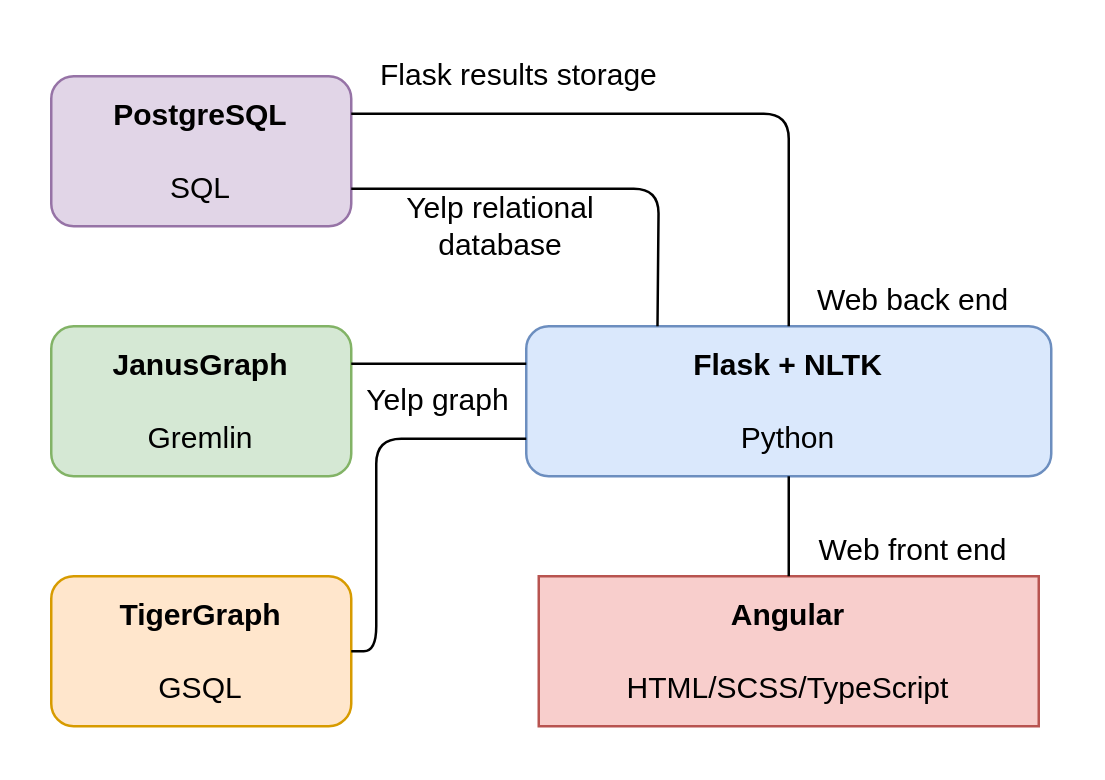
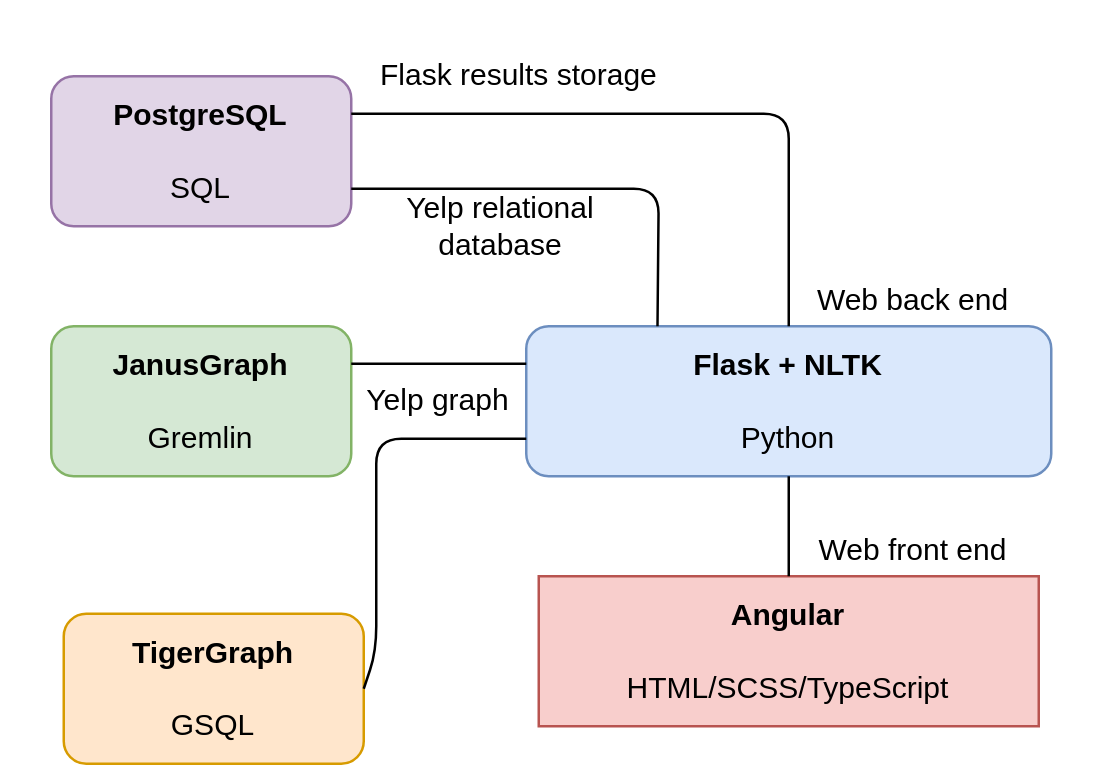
node "TigerGraph GSQL": moved (201, 651) -> (214, 689)
